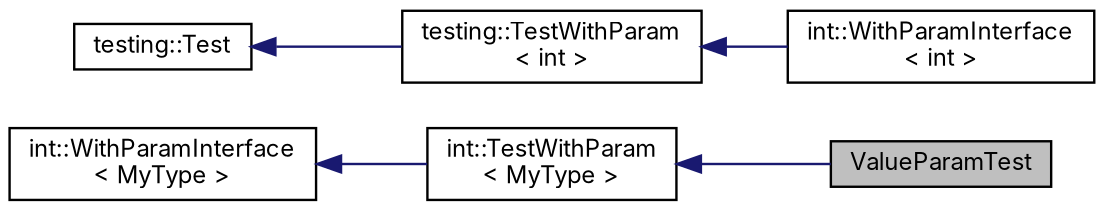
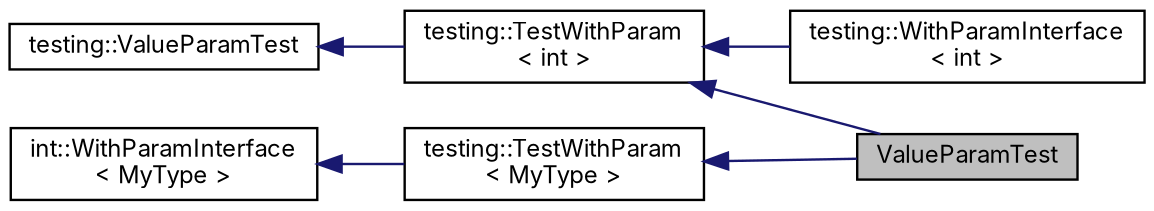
node "testing::Test": label "testing::Test" -> "testing::ValueParamTest"
node "int::WithParamInterface < int >": label "int::WithParamInterface < int >" -> "testing::WithParamInterface < int >"
edge "ValueParamTest" -> "testing::TestWithParam < int >": added
node "int::TestWithParam < MyType >": label "int::TestWithParam < MyType >" -> "testing::TestWithParam < MyType >"
